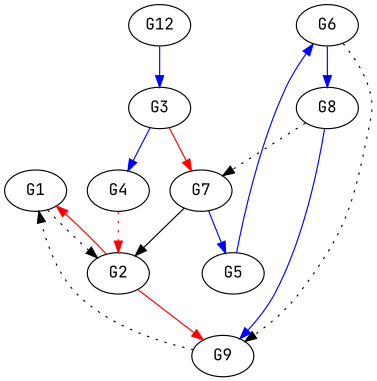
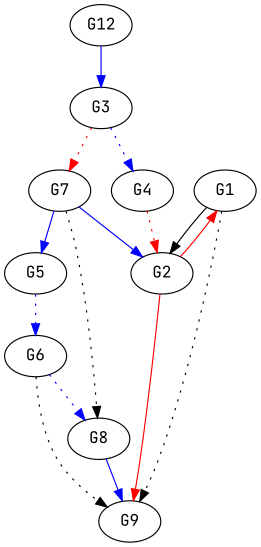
edge "G6" -> "G8": style solid -> dotted
edge "G5" -> "G6": style solid -> dotted
edge "G3" -> "G4": style solid -> dotted
edge "G3" -> "G7": style solid -> dotted
edge "G8" -> "G7": reversed
edge "G7" -> "G2": color black -> blue
edge "G1" -> "G2": style dotted -> solid
edge "G9" -> "G1": reversed
